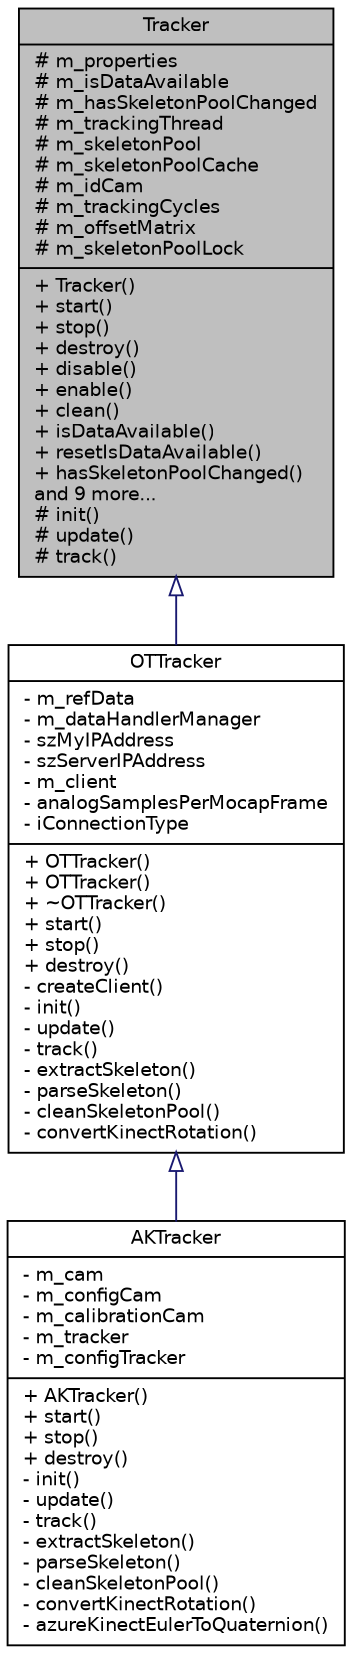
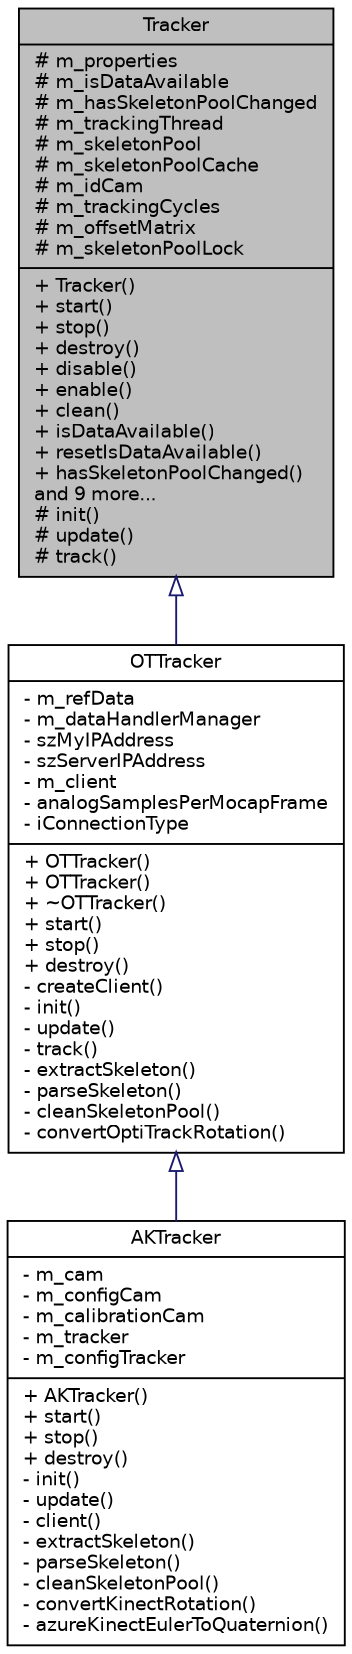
node "OTTracker": text "- convertKinectRotation()" -> "- convertOptiTrackRotation()"
node "AKTracker": text "- track()" -> "- client()"
